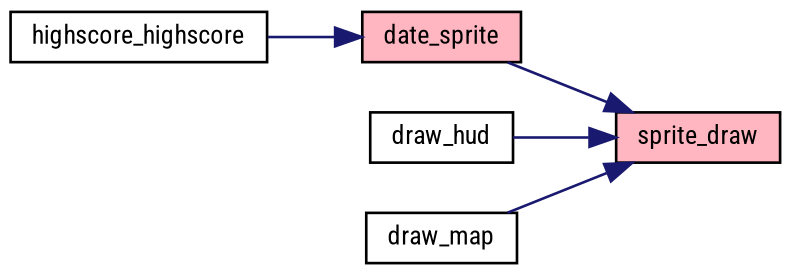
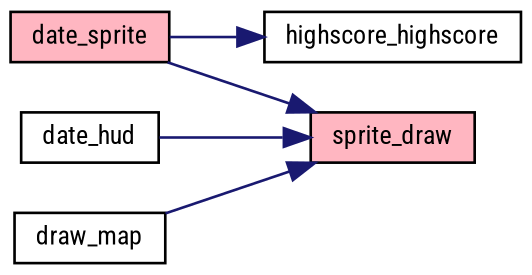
edge "highscore_highscore" -> "date_sprite": reversed
node "draw_hud": label "draw_hud" -> "date_hud"
